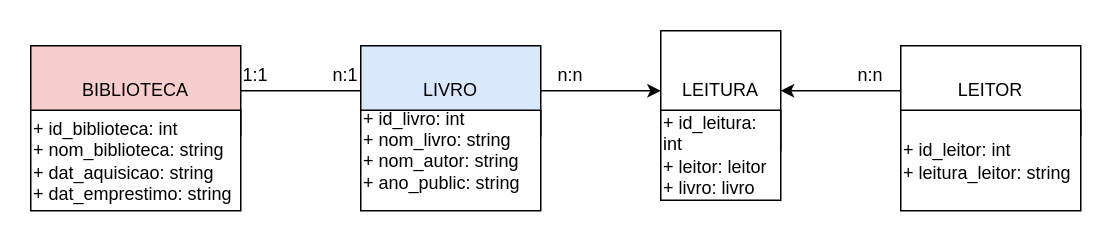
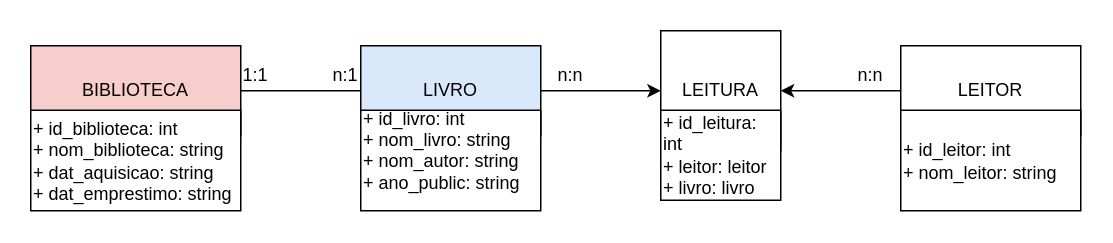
node "+ id_leitor: int + leitura_leitor: string": label "+ id_leitor: int + leitura_leitor: string" -> "+ id_leitor: int + nom_leitor: string"
